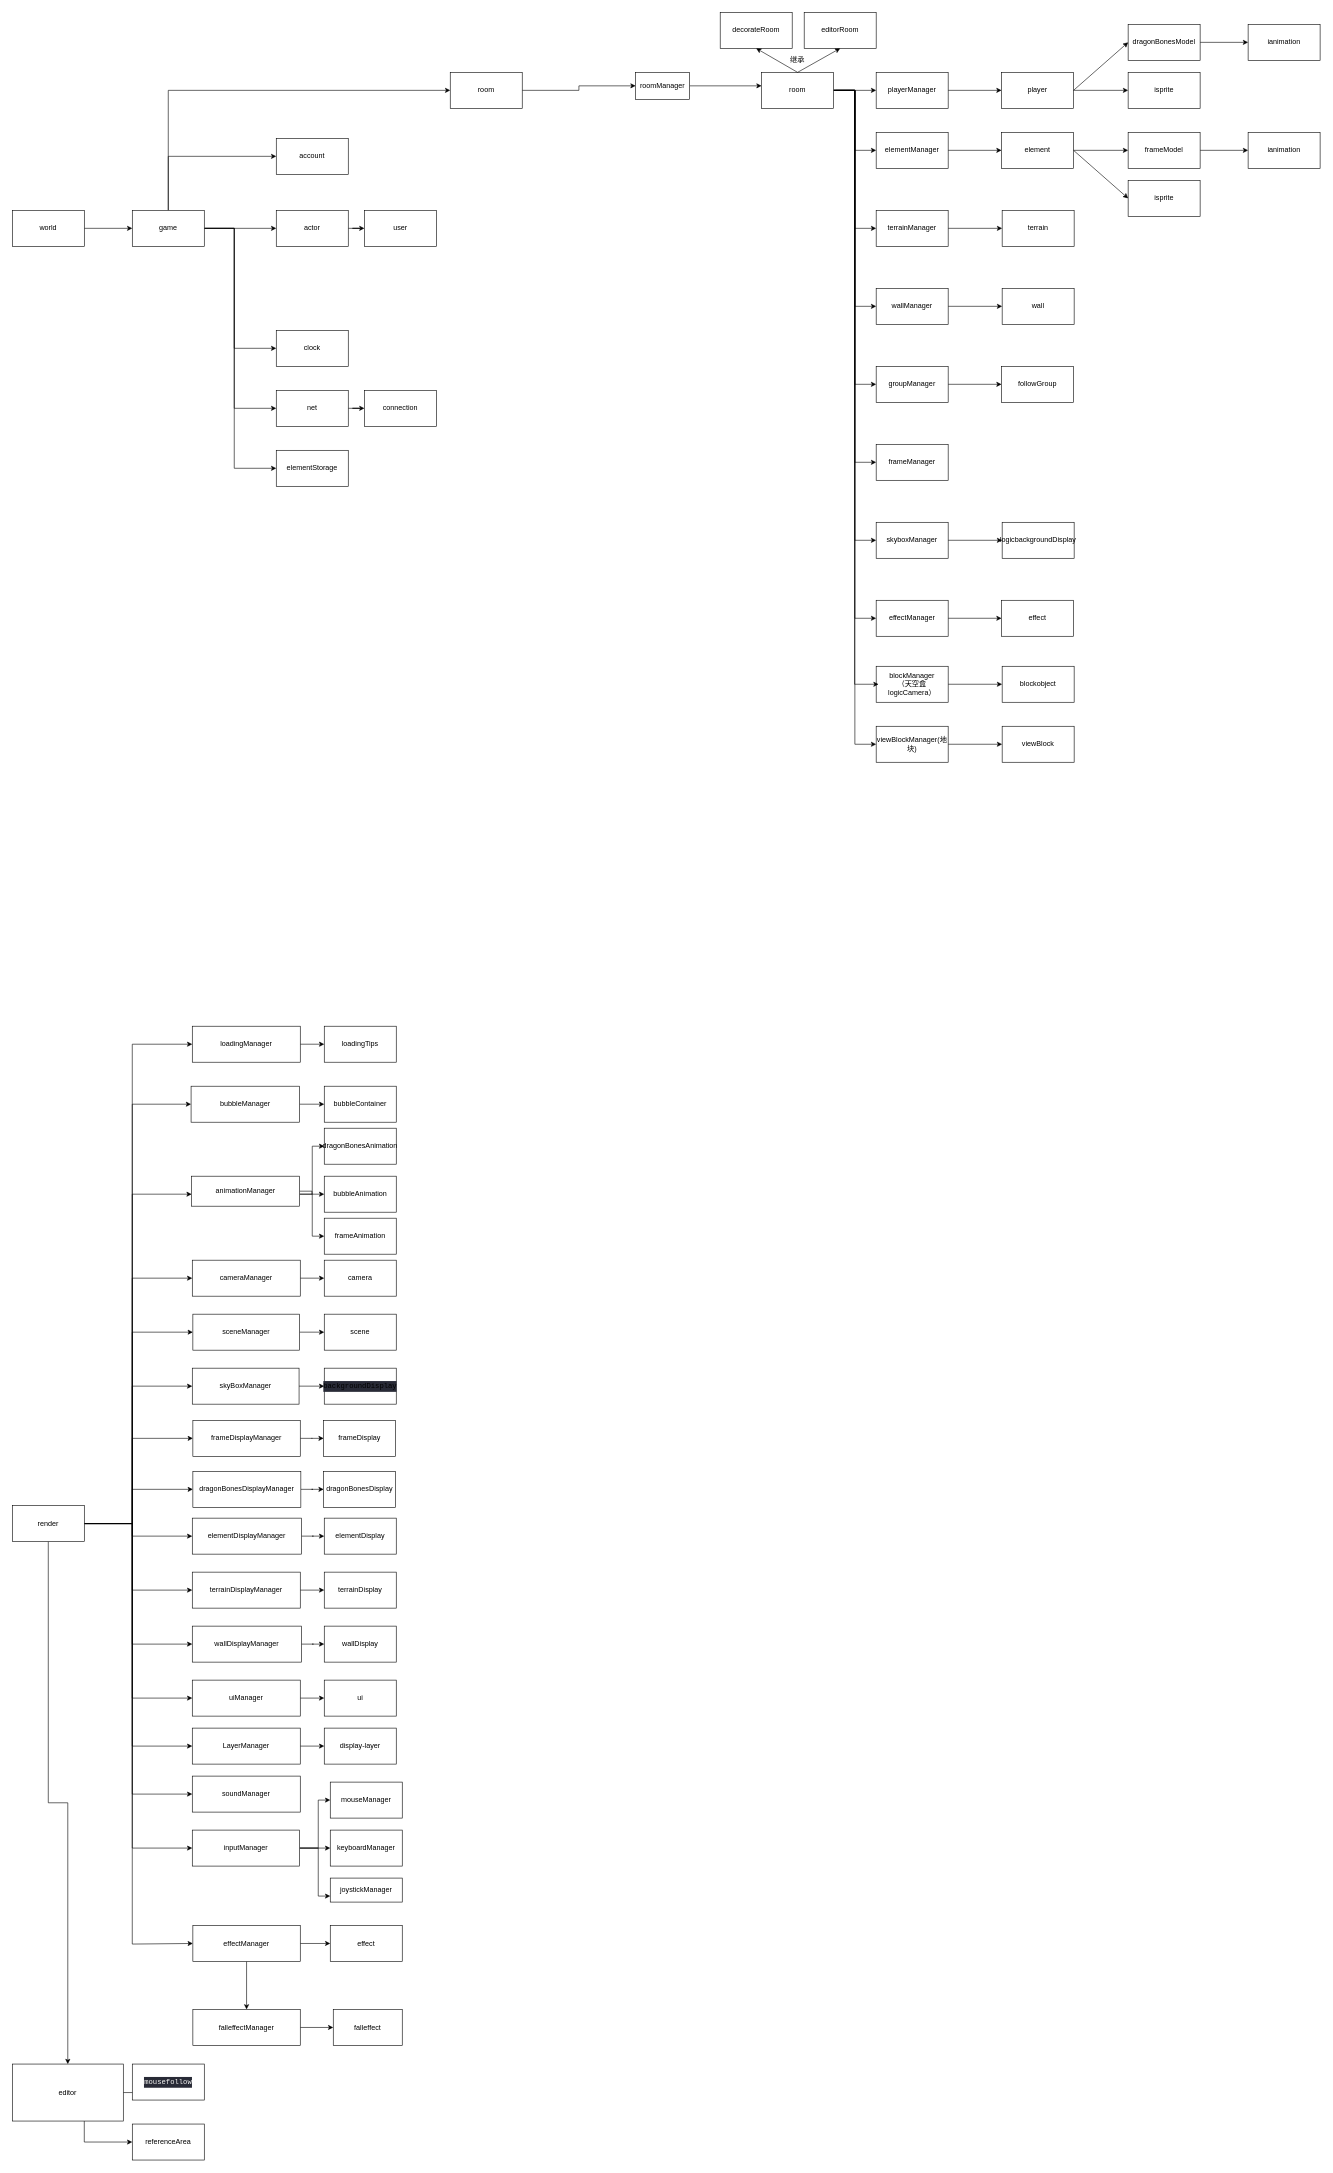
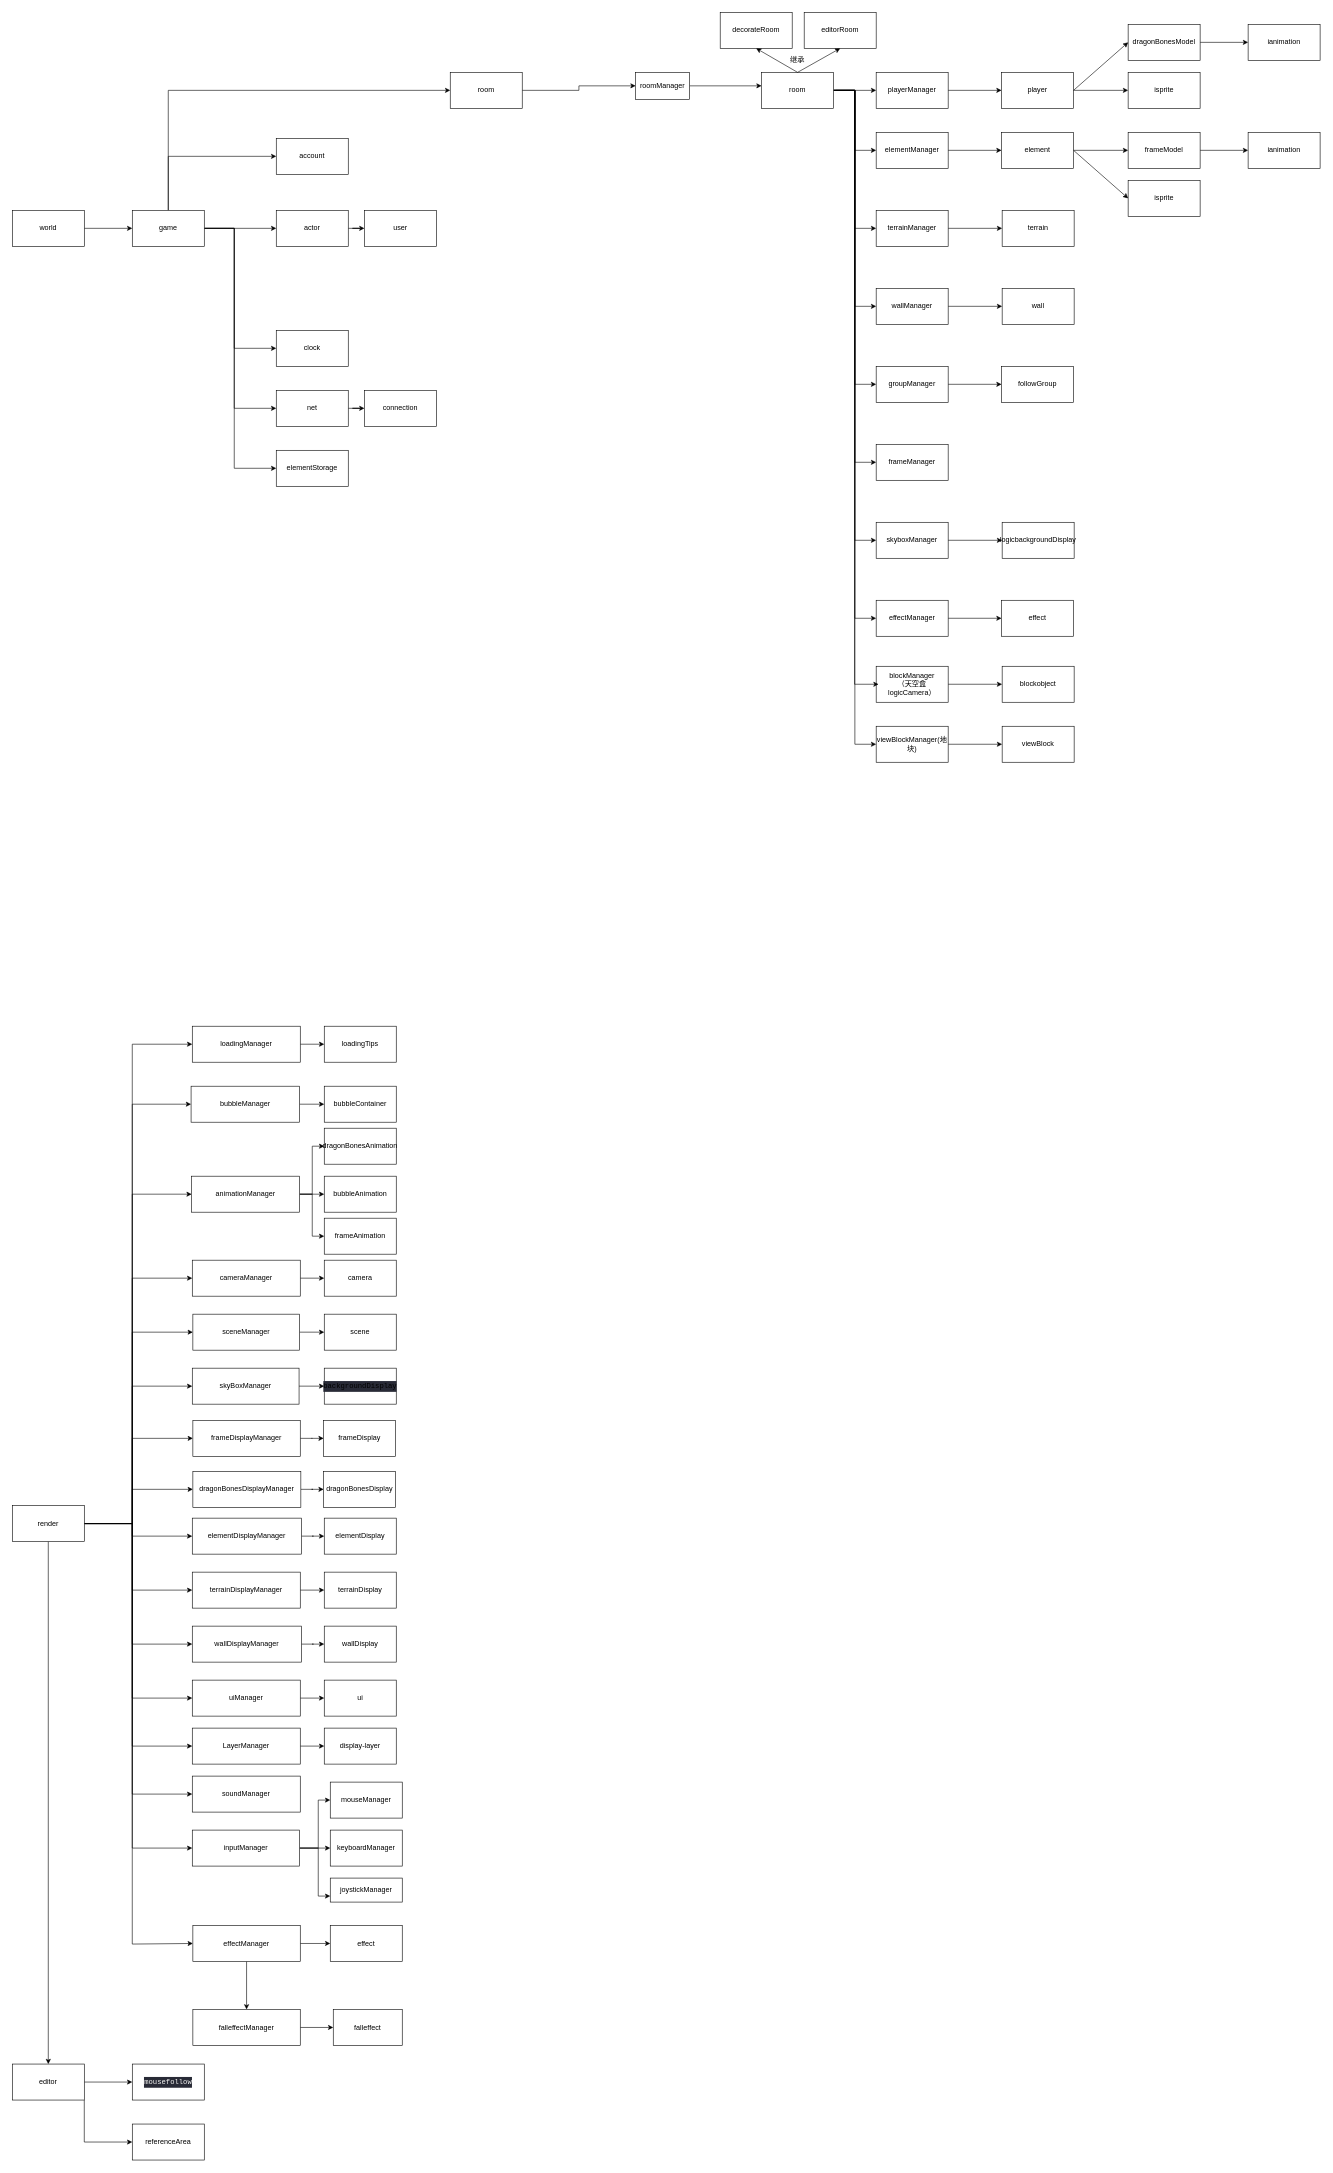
node "animationManager": size 108x30 -> 108x36
node "editor": size 111x57 -> 72x36
